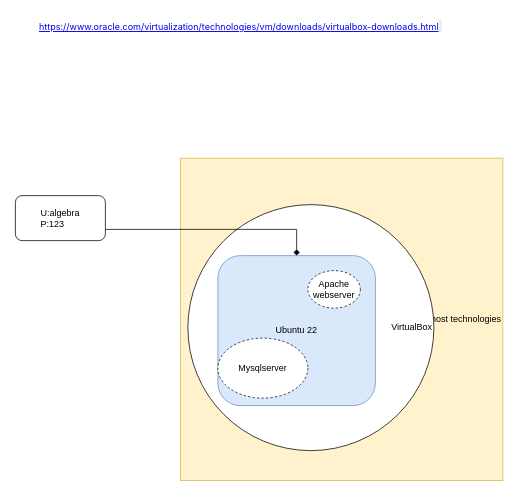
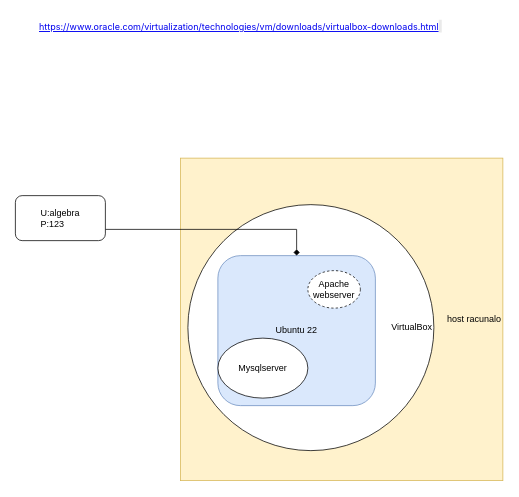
node "host technologies": label "host technologies" -> "host racunalo"
node "Mysqlserver": style dashed -> solid
